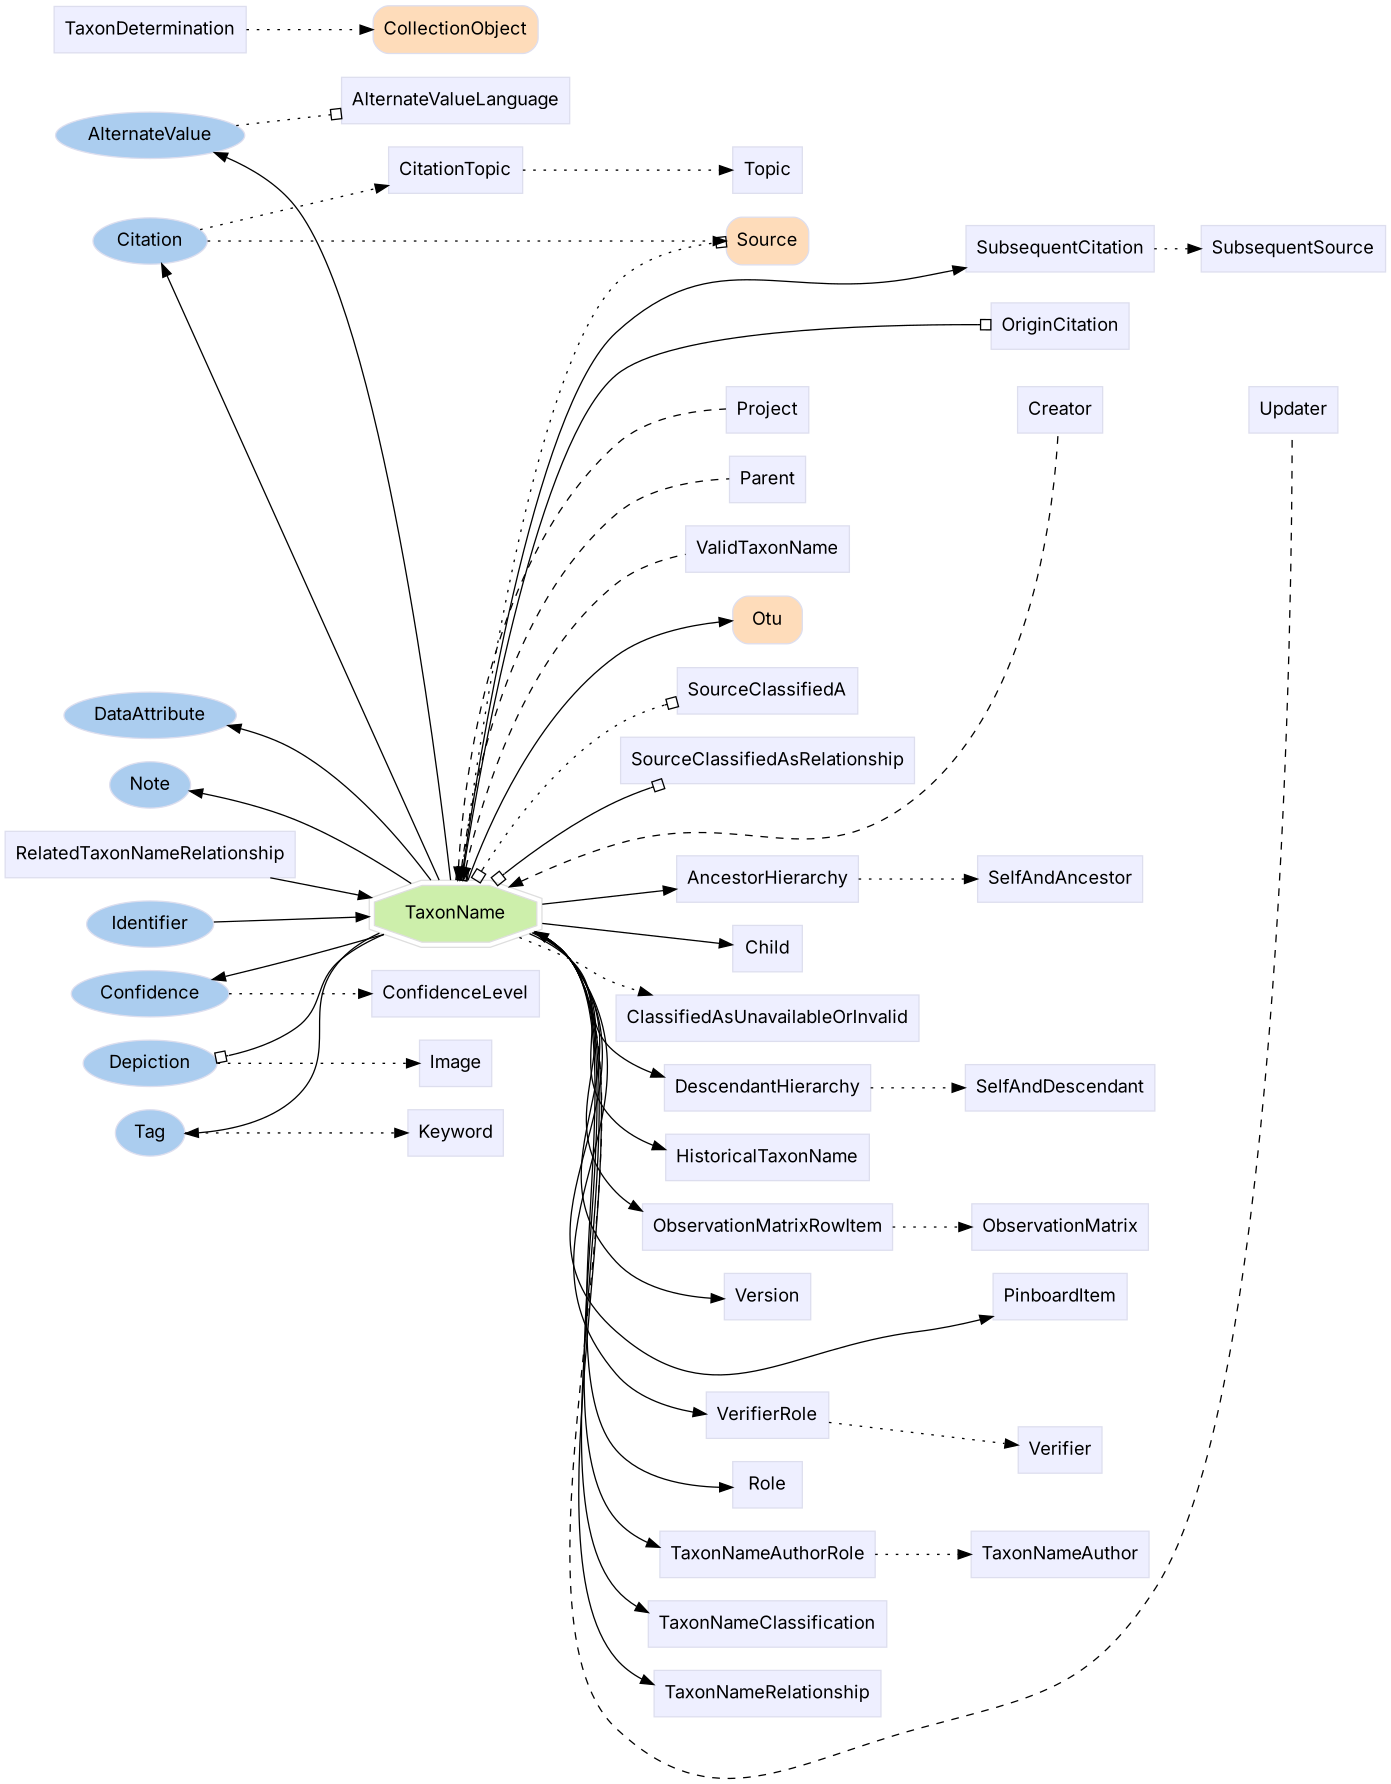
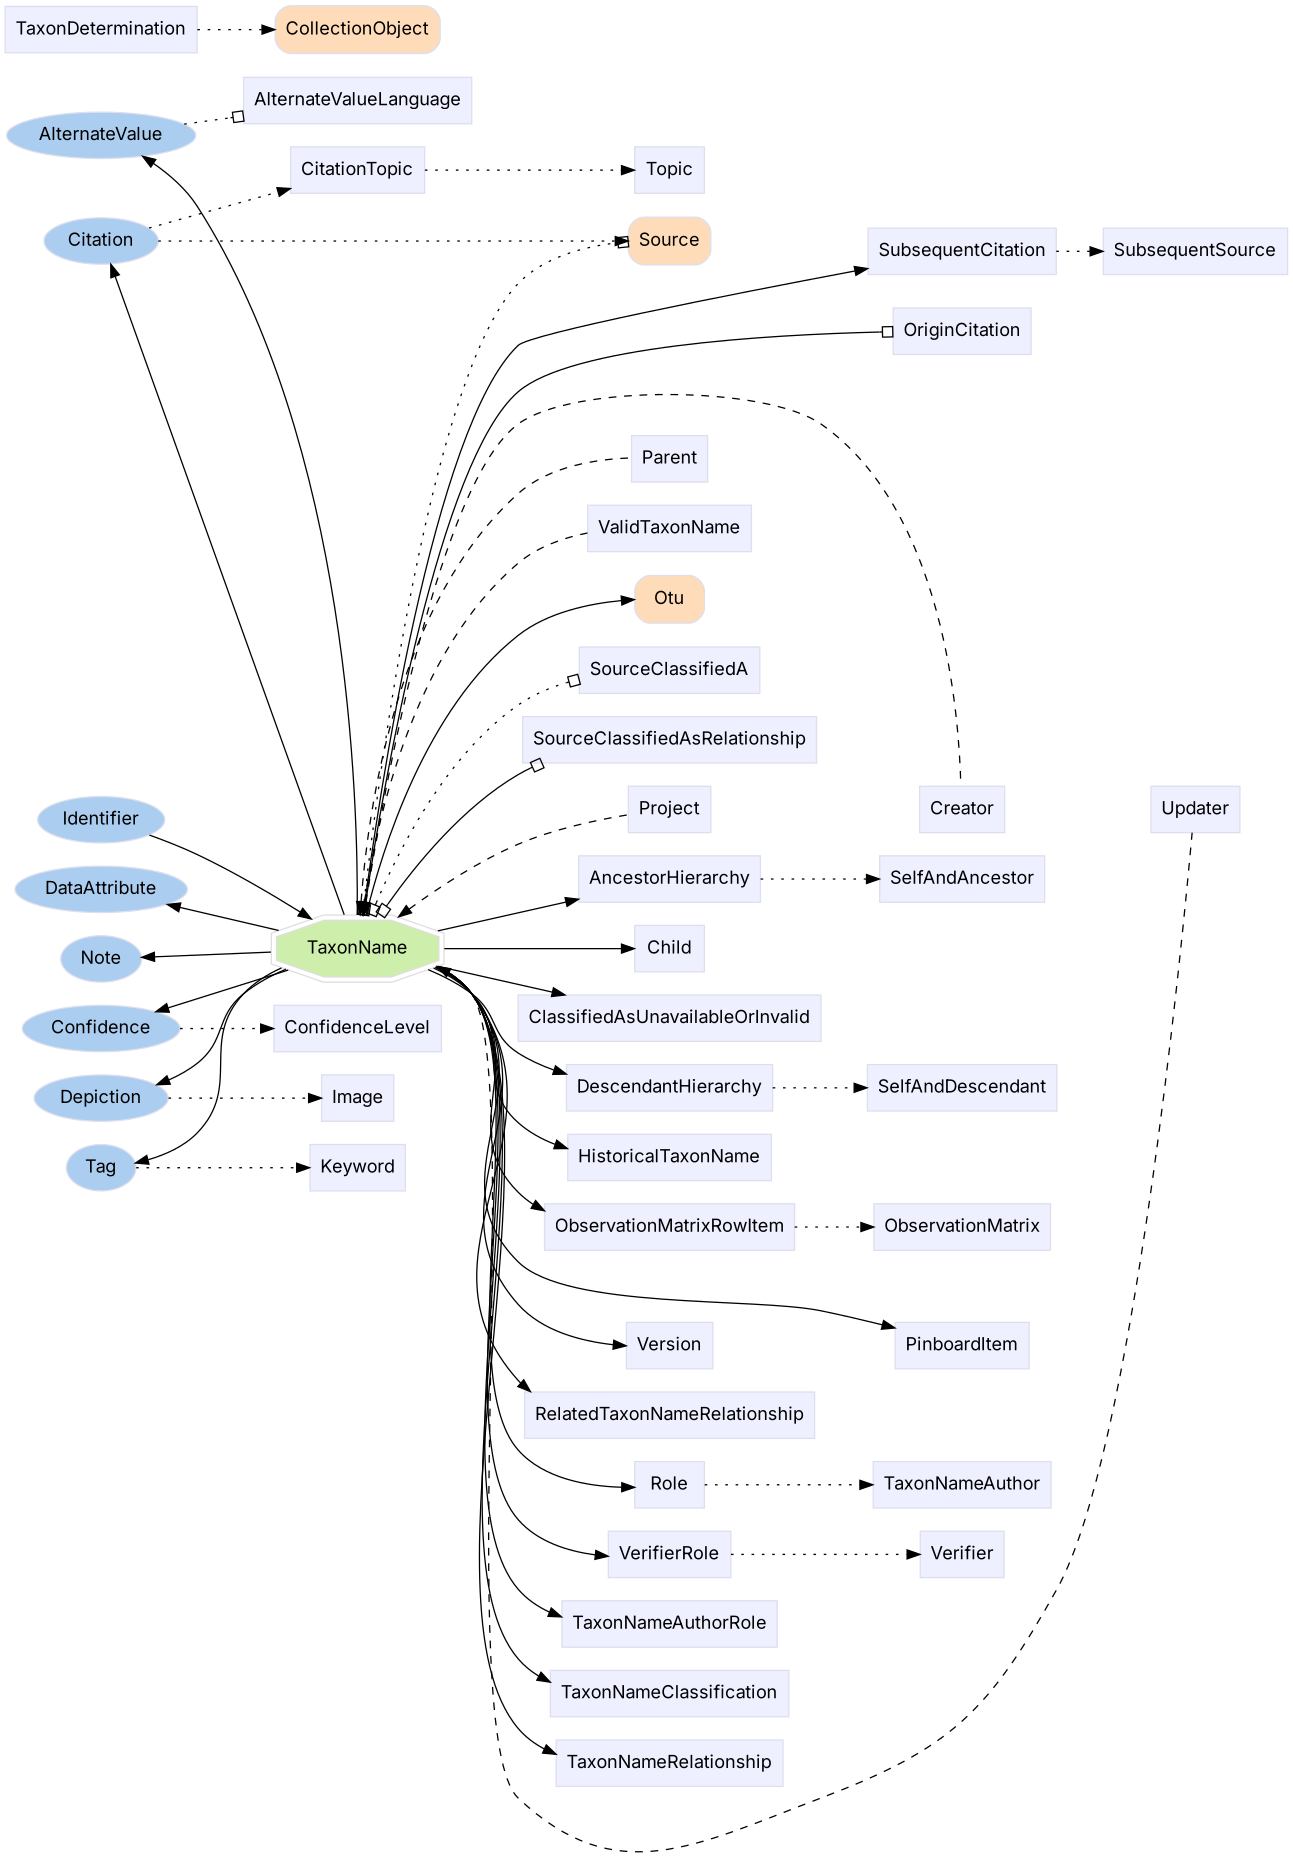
edge "RelatedTaxonNameRelationship" -> "TaxonName": reversed
edge "TaxonName" -> "ClassifiedAsUnavailableOrInvalid": style dotted -> solid
edge "TaxonName" -> "Depiction": arrowhead obox -> normal
edge "TaxonNameAuthorRole" -> "TaxonNameAuthor": now "Role" -> "TaxonNameAuthor"
